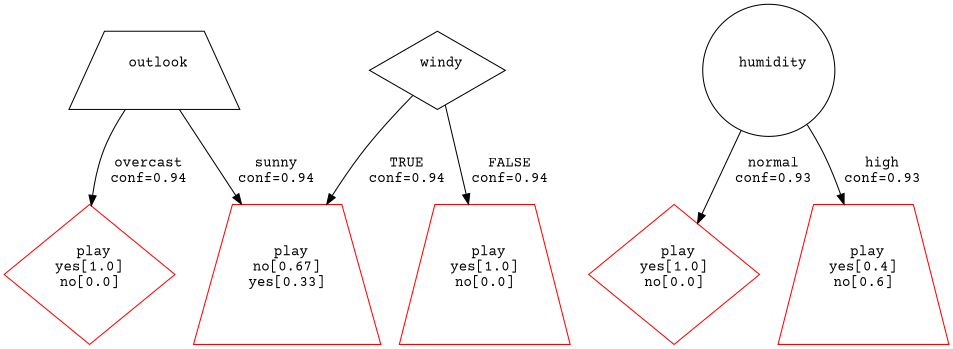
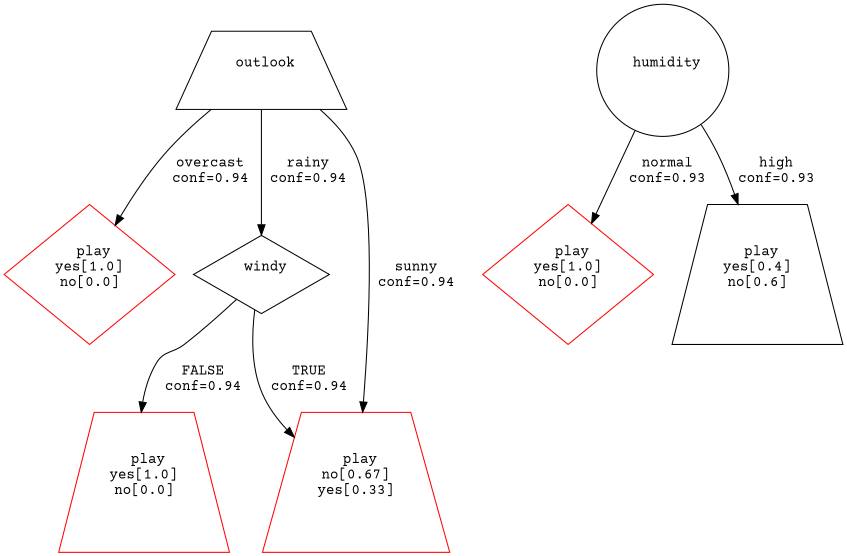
edge "outlook" -> "windy": added, label "rainy conf=0.94"
node "play yes[0.4] no[0.6]": color red -> black
